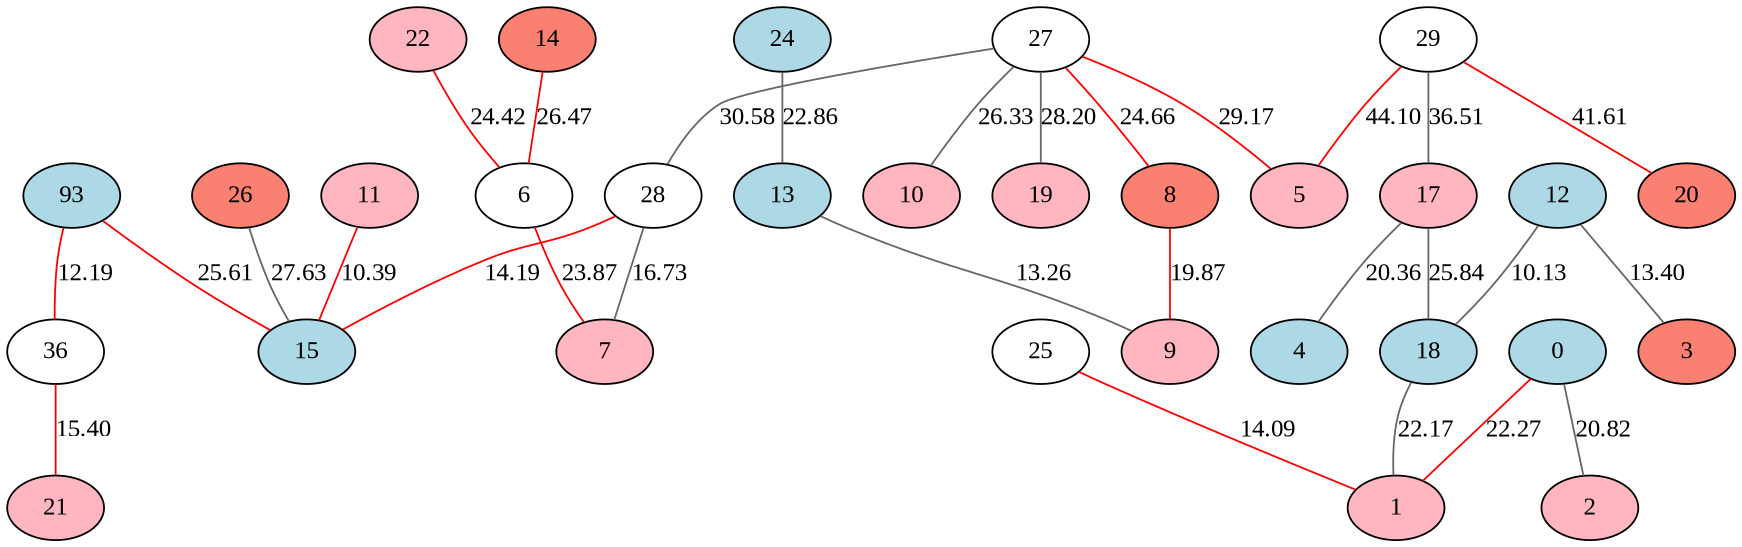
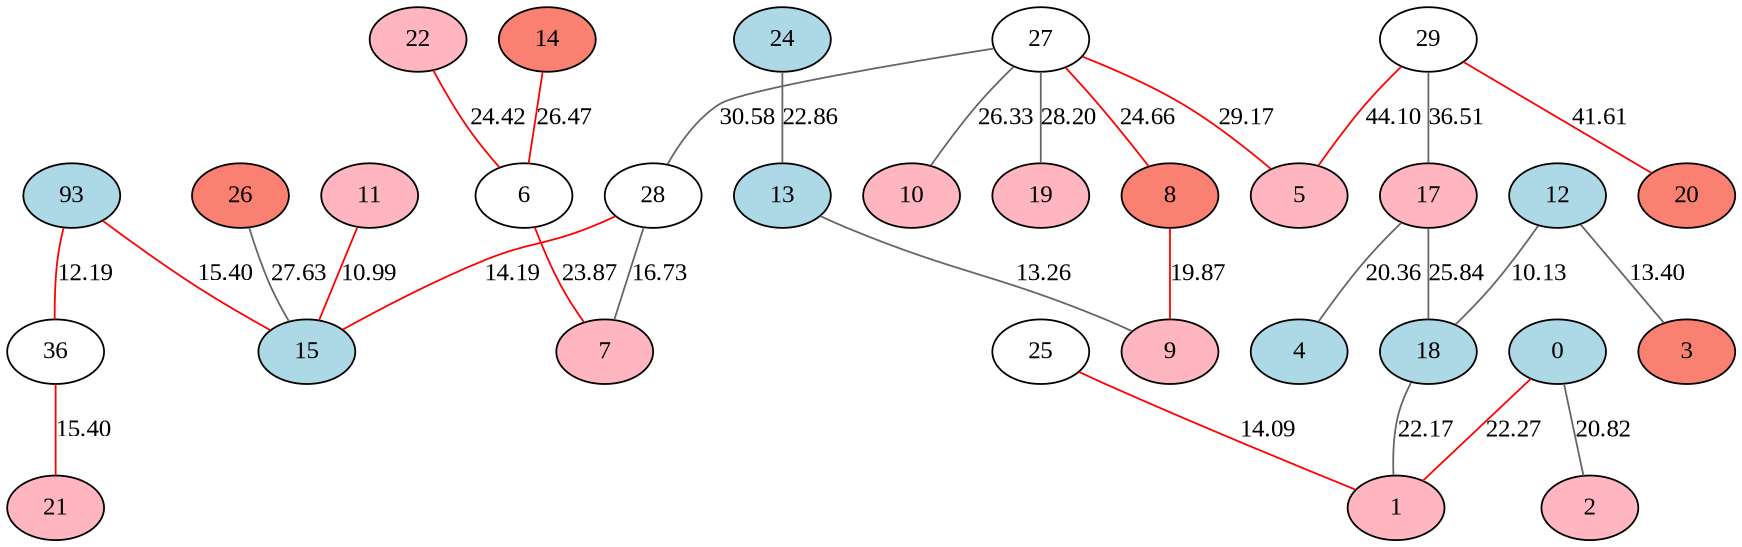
edge "93" -- "15": label "25.61" -> "15.40"
edge "11" -- "15": label "10.39" -> "10.99"
